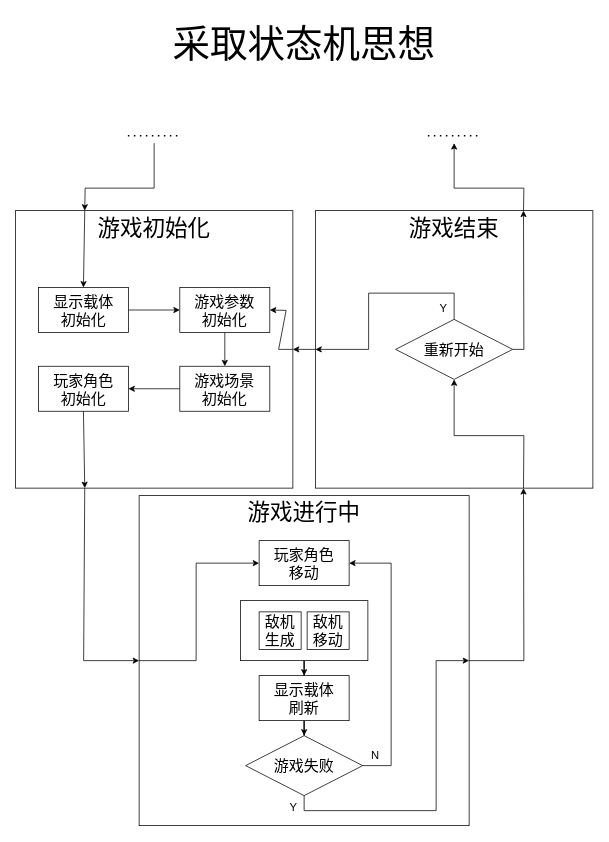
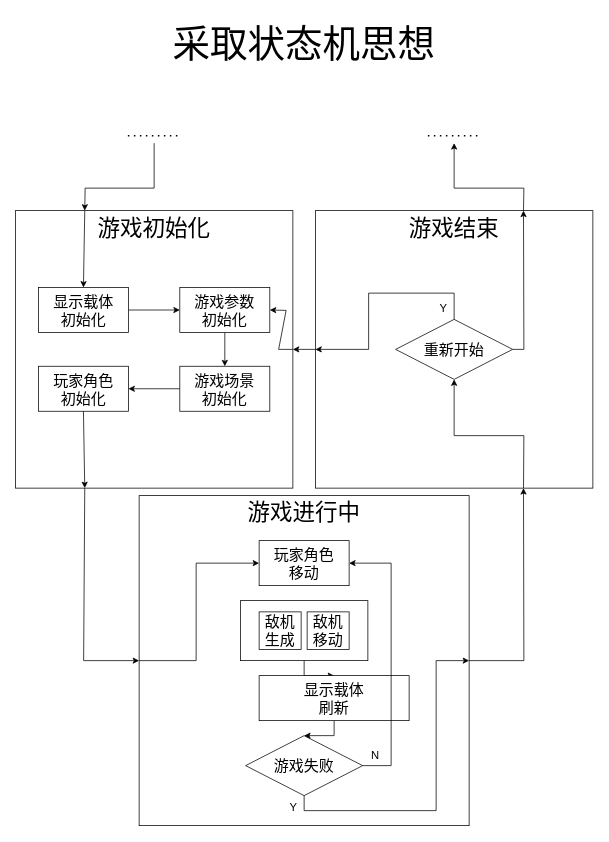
node "显示载体刷新": size 90x45 -> 150x45
